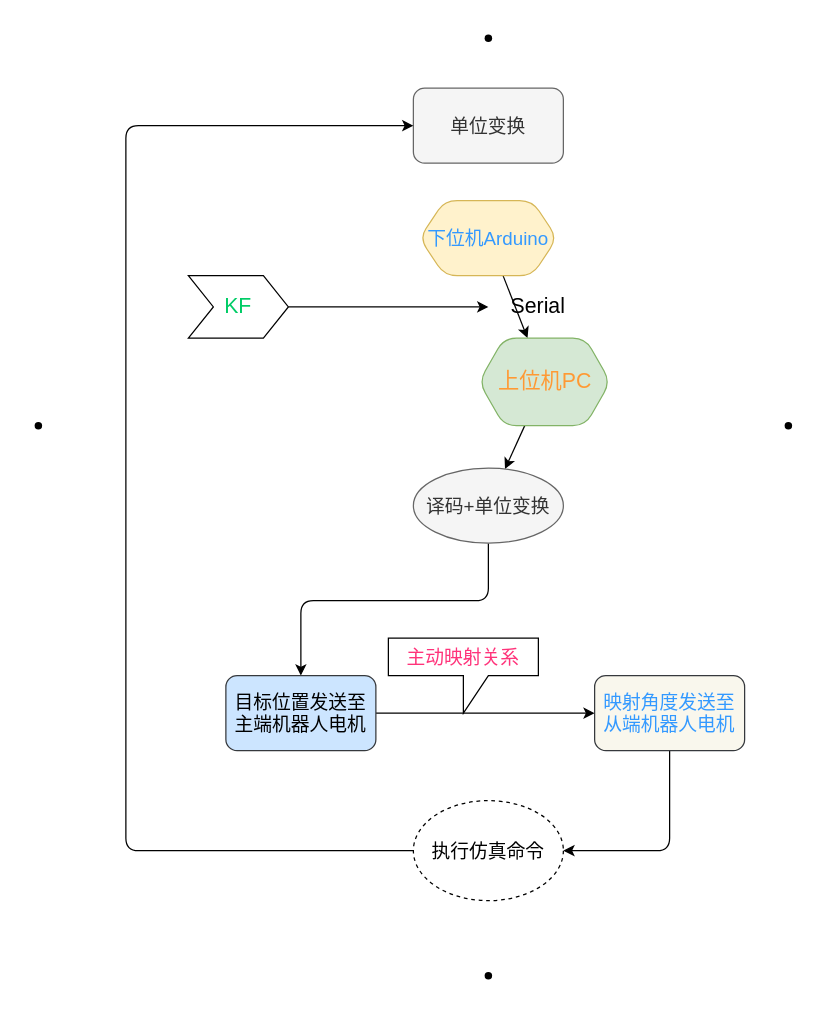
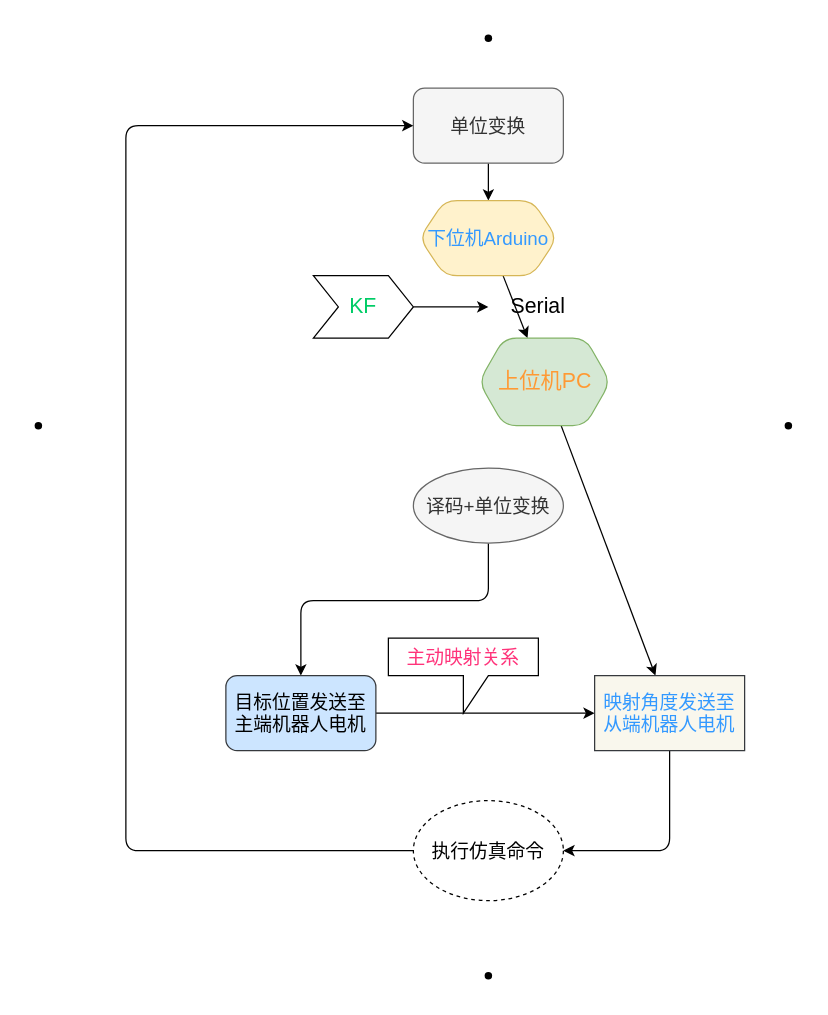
edge "单位变换" -> "下位机Arduino": added
node "KF": moved (238, 307) -> (363, 307)
edge "上位机PC" -> "译码+单位变换": now "上位机PC" -> "映射角度发送至从端机器人电机"
node "映射角度发送至从端机器人电机": shape rounded rectangle -> rectangle
